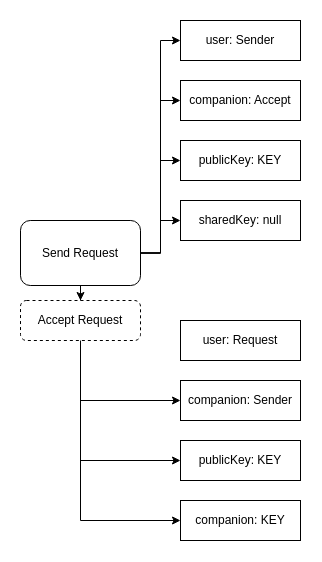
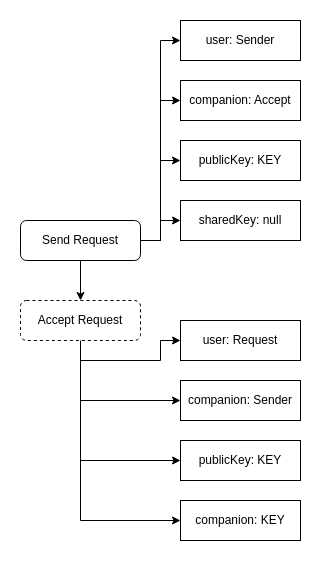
node "Send Request": size 120x65 -> 120x40
edge "Accept Request" -> "user: Request": added
